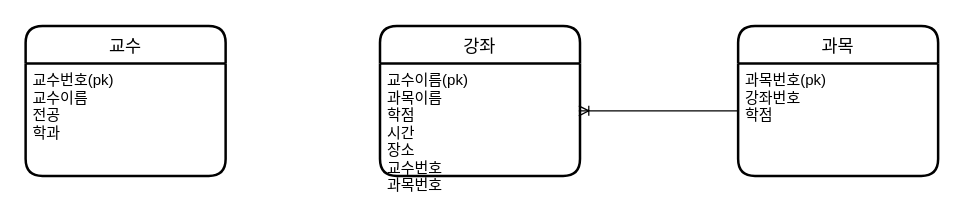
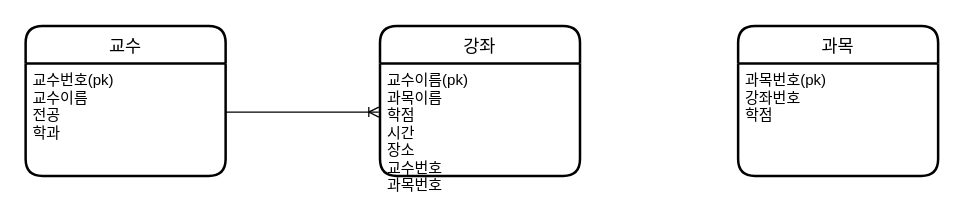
edge "과목번호(pk) 강좌번호 학점" -> "교수이름(pk) 과목이름 학점 시간 장소 교수번호 과목번호": removed
edge "교수번호(pk) 교수이름 전공 학과" -> "교수이름(pk) 과목이름 학점 시간 장소 교수번호 과목번호": added
